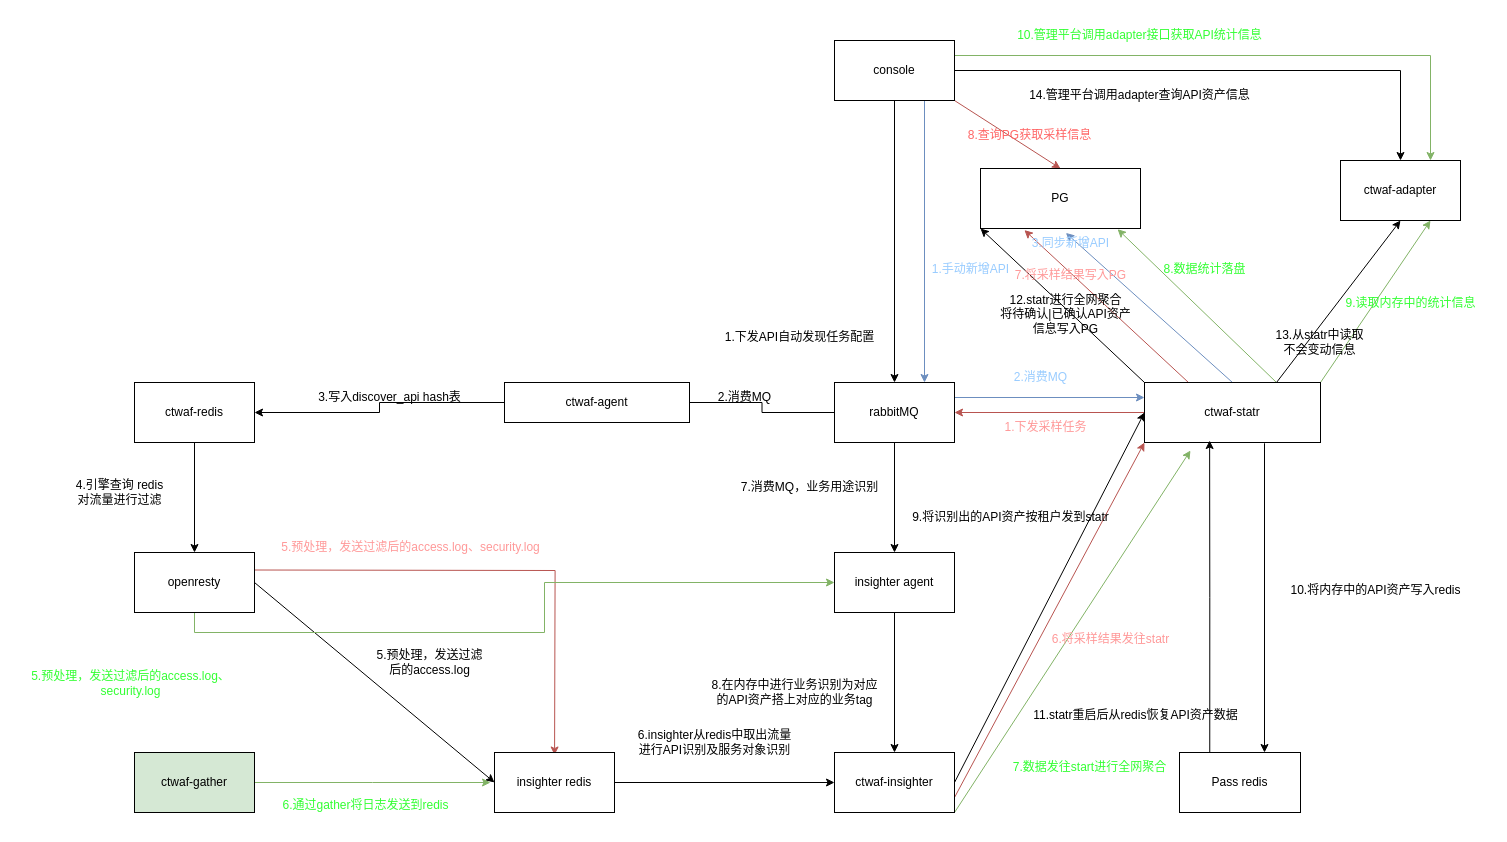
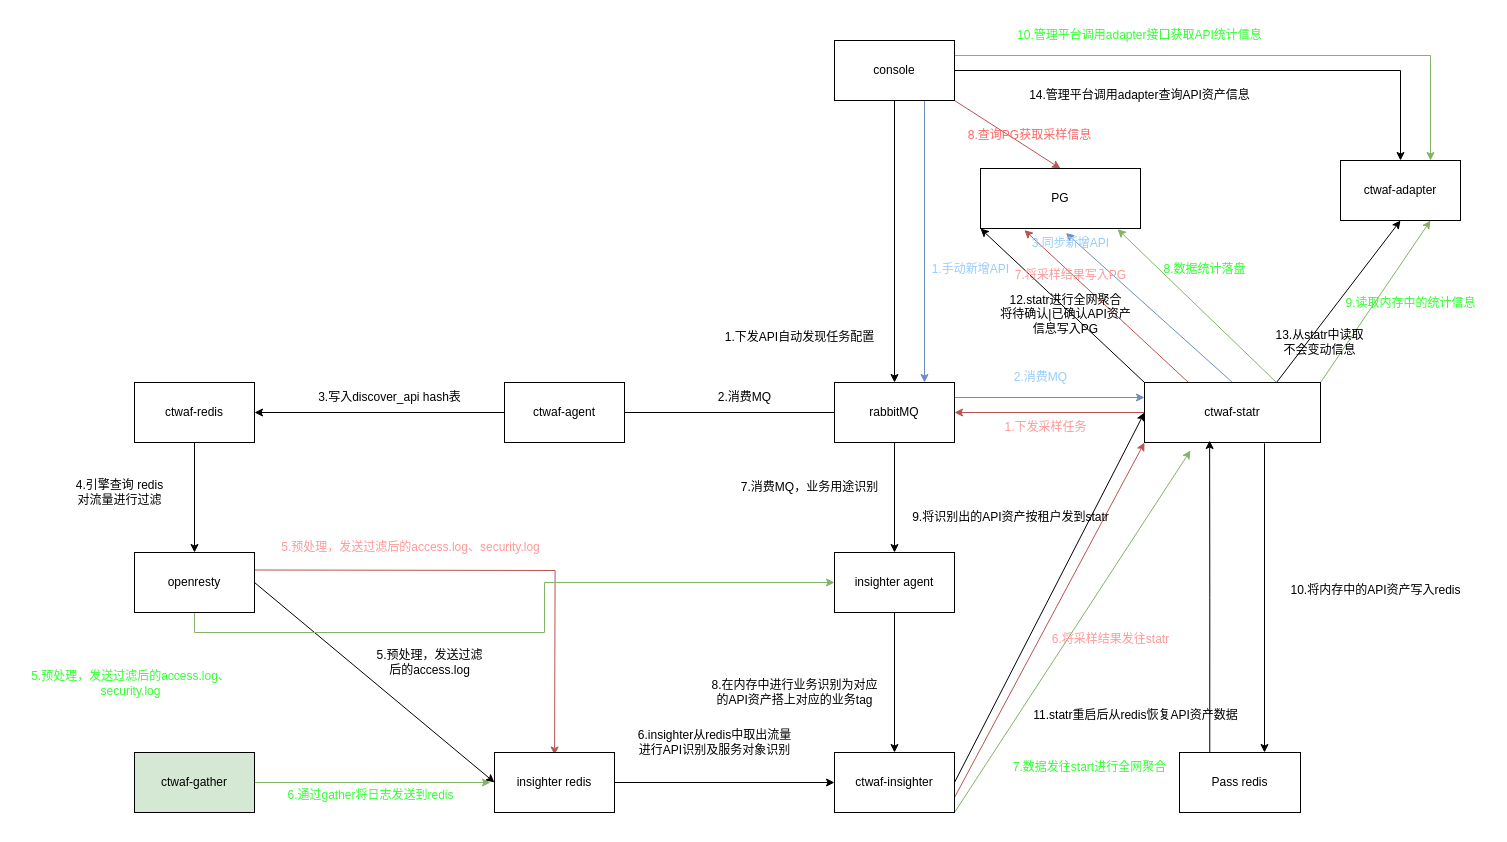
node "ctwaf-agent": size 185x40 -> 120x60
node "6.通过gather将日志发送到redis": moved (366, 806) -> (371, 796)
